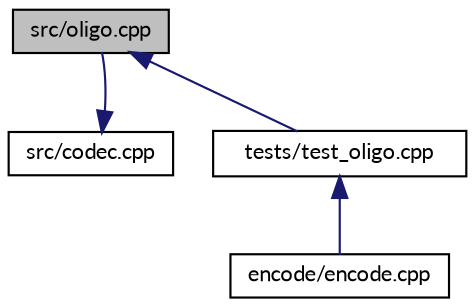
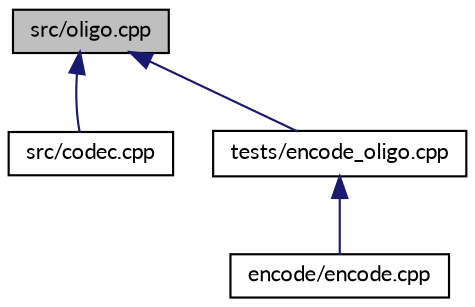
edge "src/oligo.cpp" -> "src/codec.cpp": reversed
node "tests/test_oligo.cpp": label "tests/test_oligo.cpp" -> "tests/encode_oligo.cpp"
